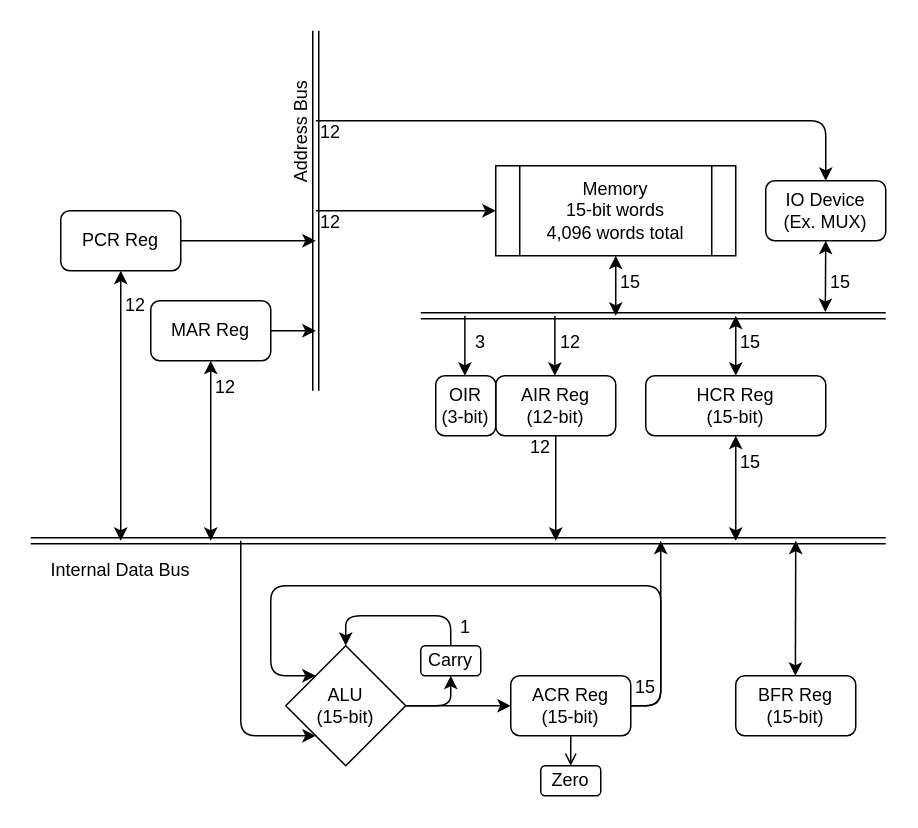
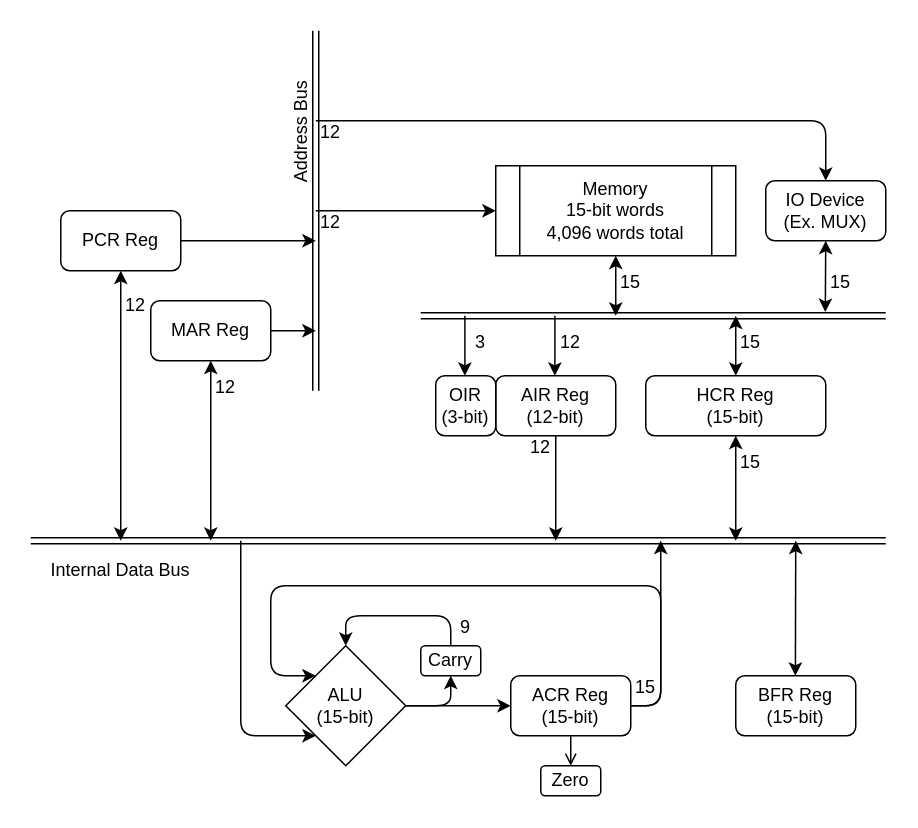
node "1": label "1" -> "9"
